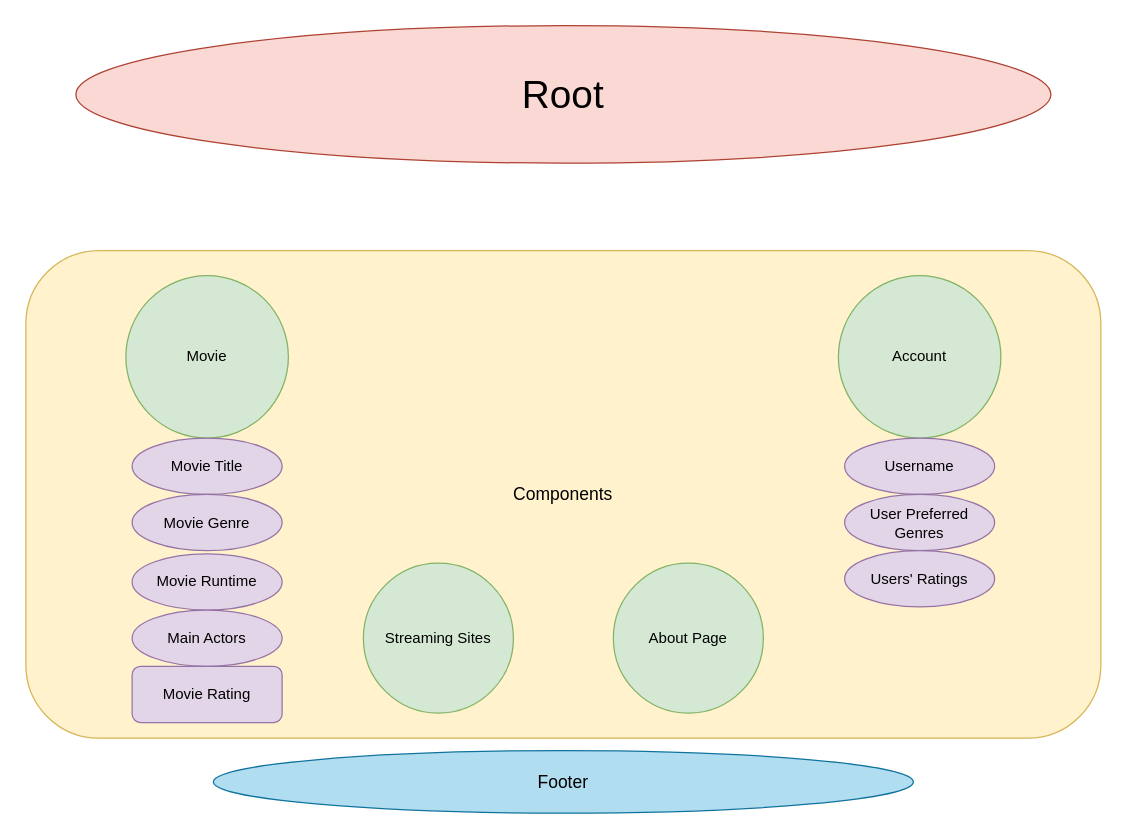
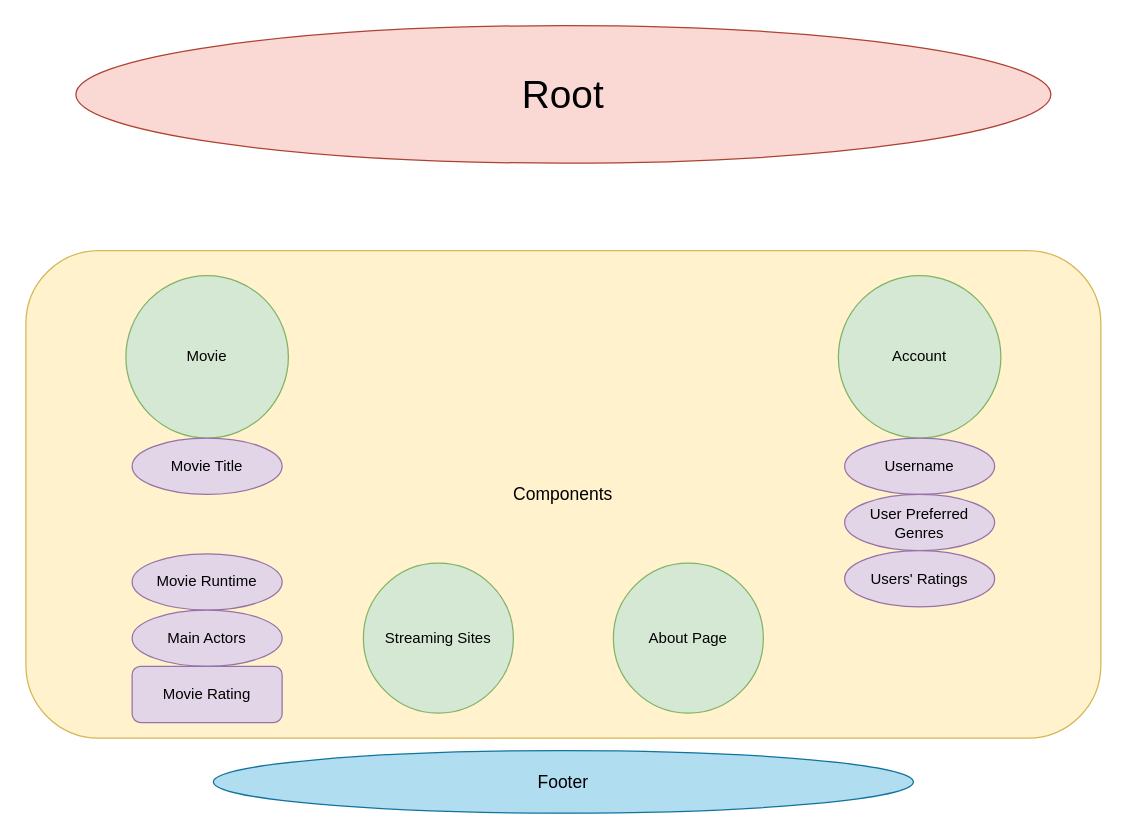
node "Movie Genre": removed
